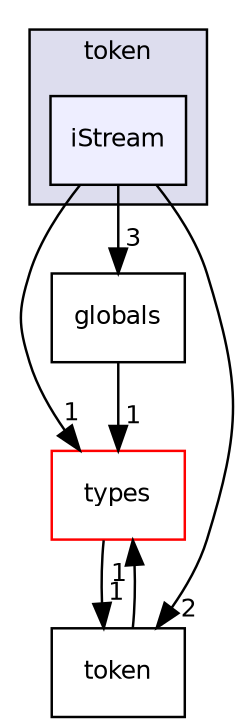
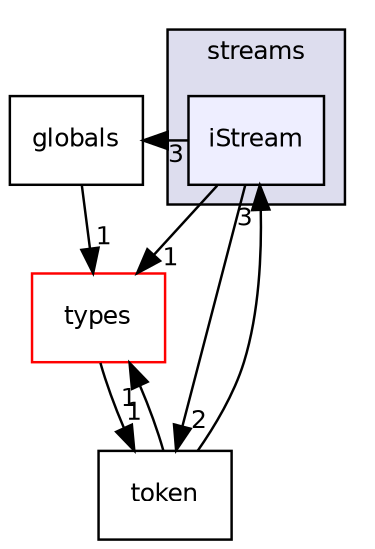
cluster "token": label "token" -> "streams"
edge "token" -> "iStream": added
